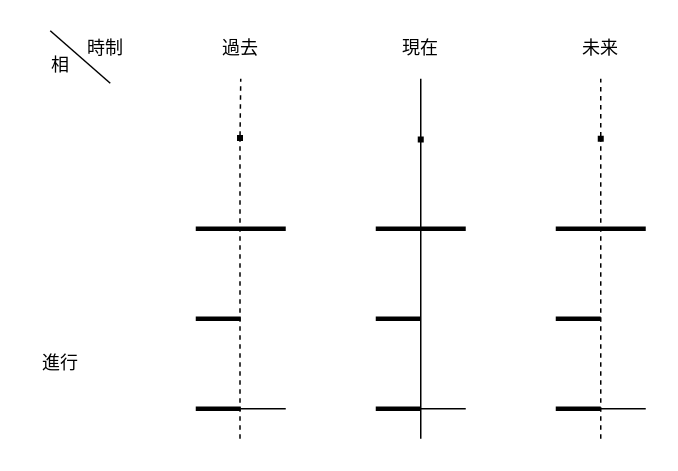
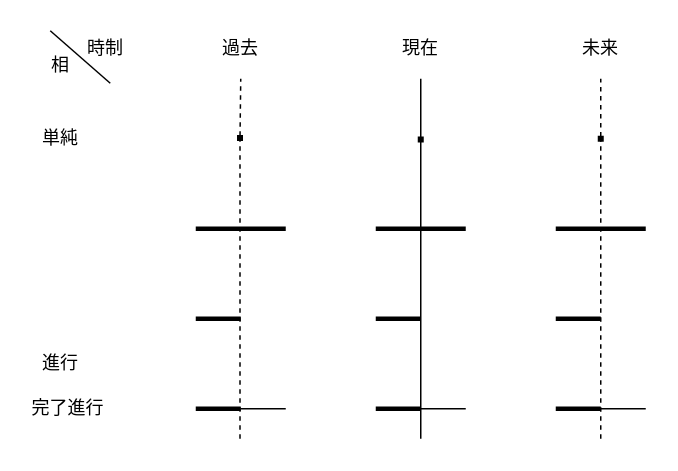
node "単純": added
node "完了進行": added
